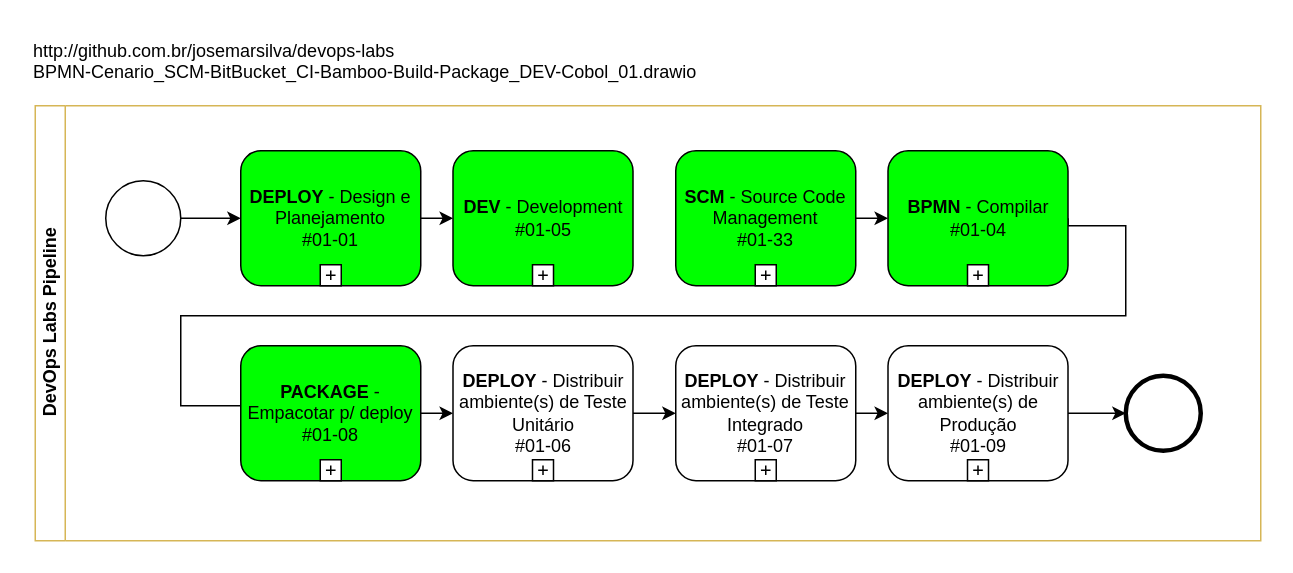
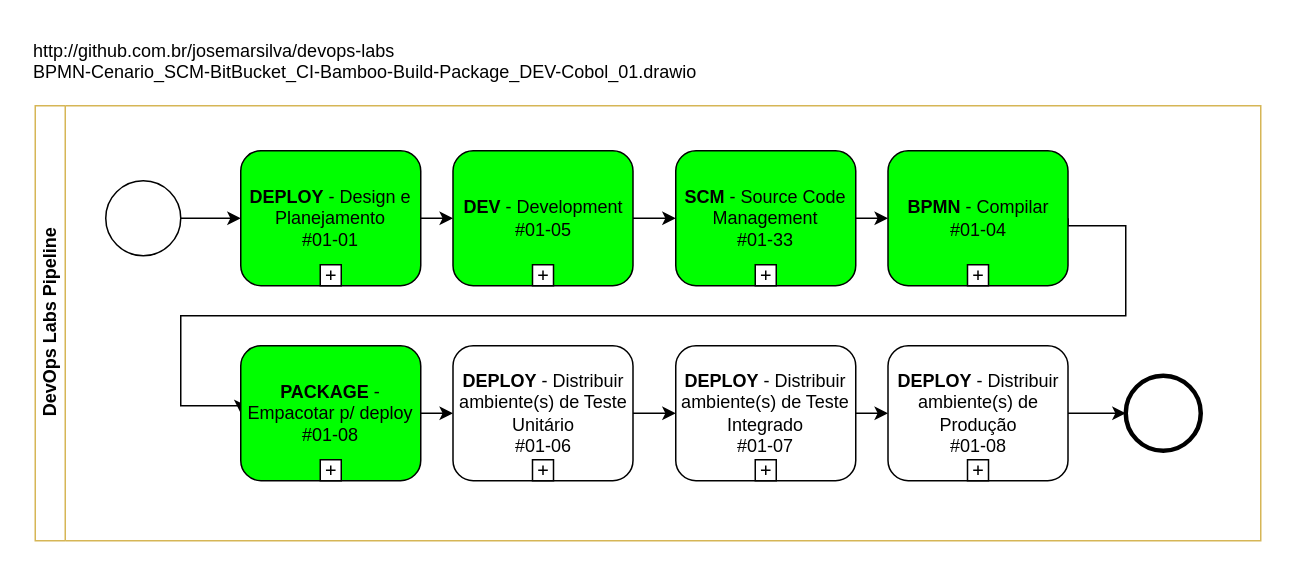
edge "DEV - Development #01-05" -> "SCM - Source Code Management #01-33": added
edge "BPMN - Compilar #01-04" -- "PACKAGE - Empacotar p/ deploy #01-08": arrowhead none -> classic
node "DEPLOY - Distribuir ambiente(s) de Produção #01-09": label "DEPLOY - Distribuir ambiente(s) de Produção #01-09" -> "DEPLOY - Distribuir ambiente(s) de Produção #01-08"
